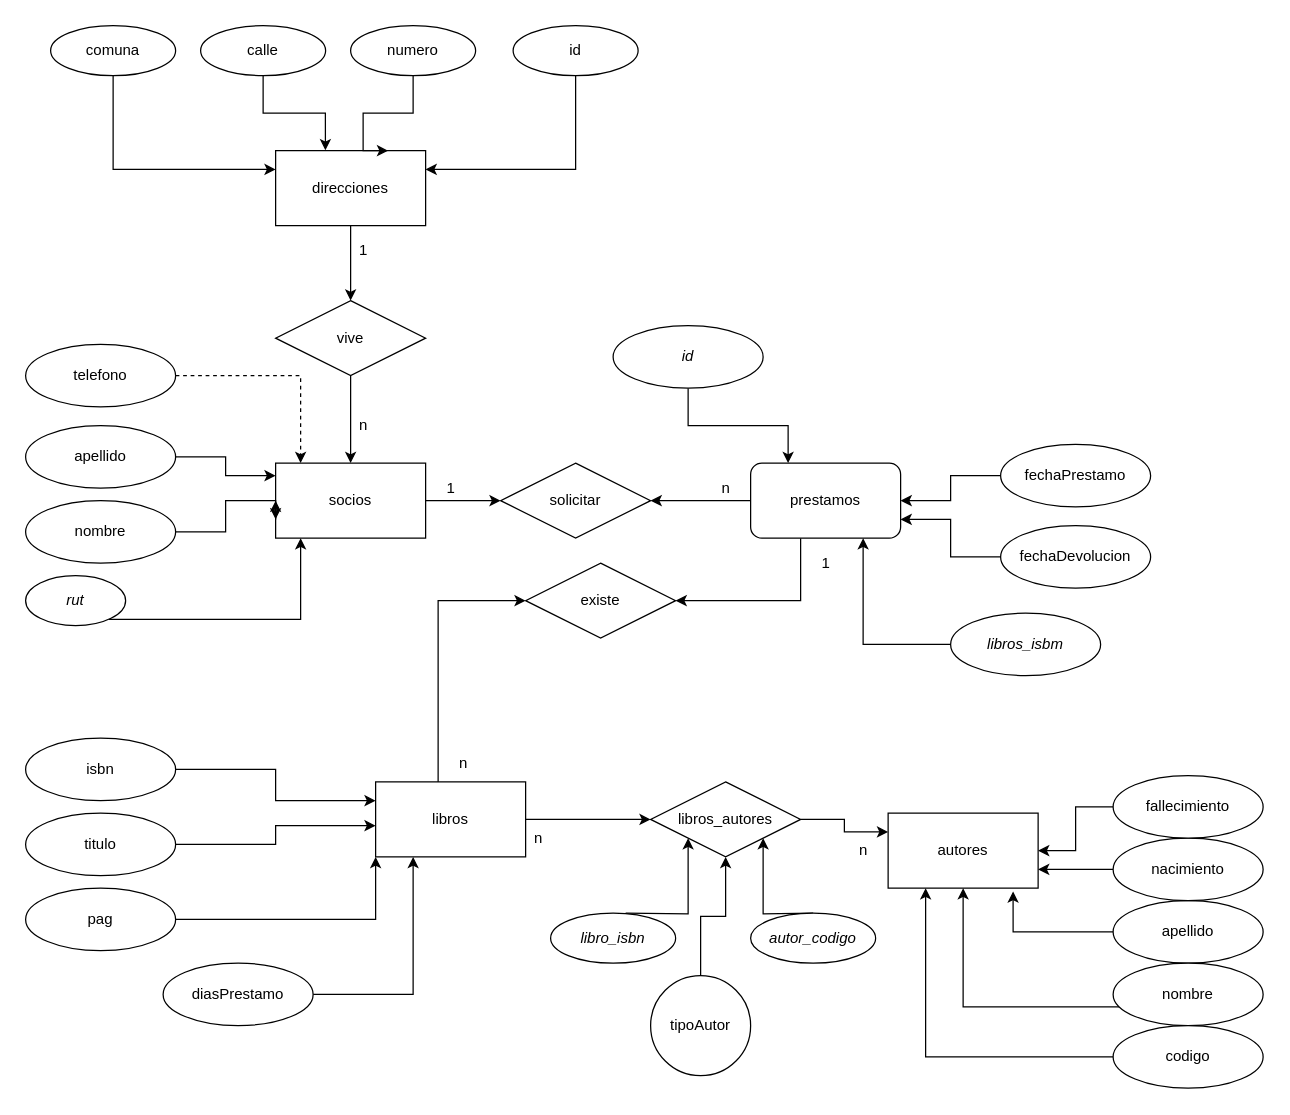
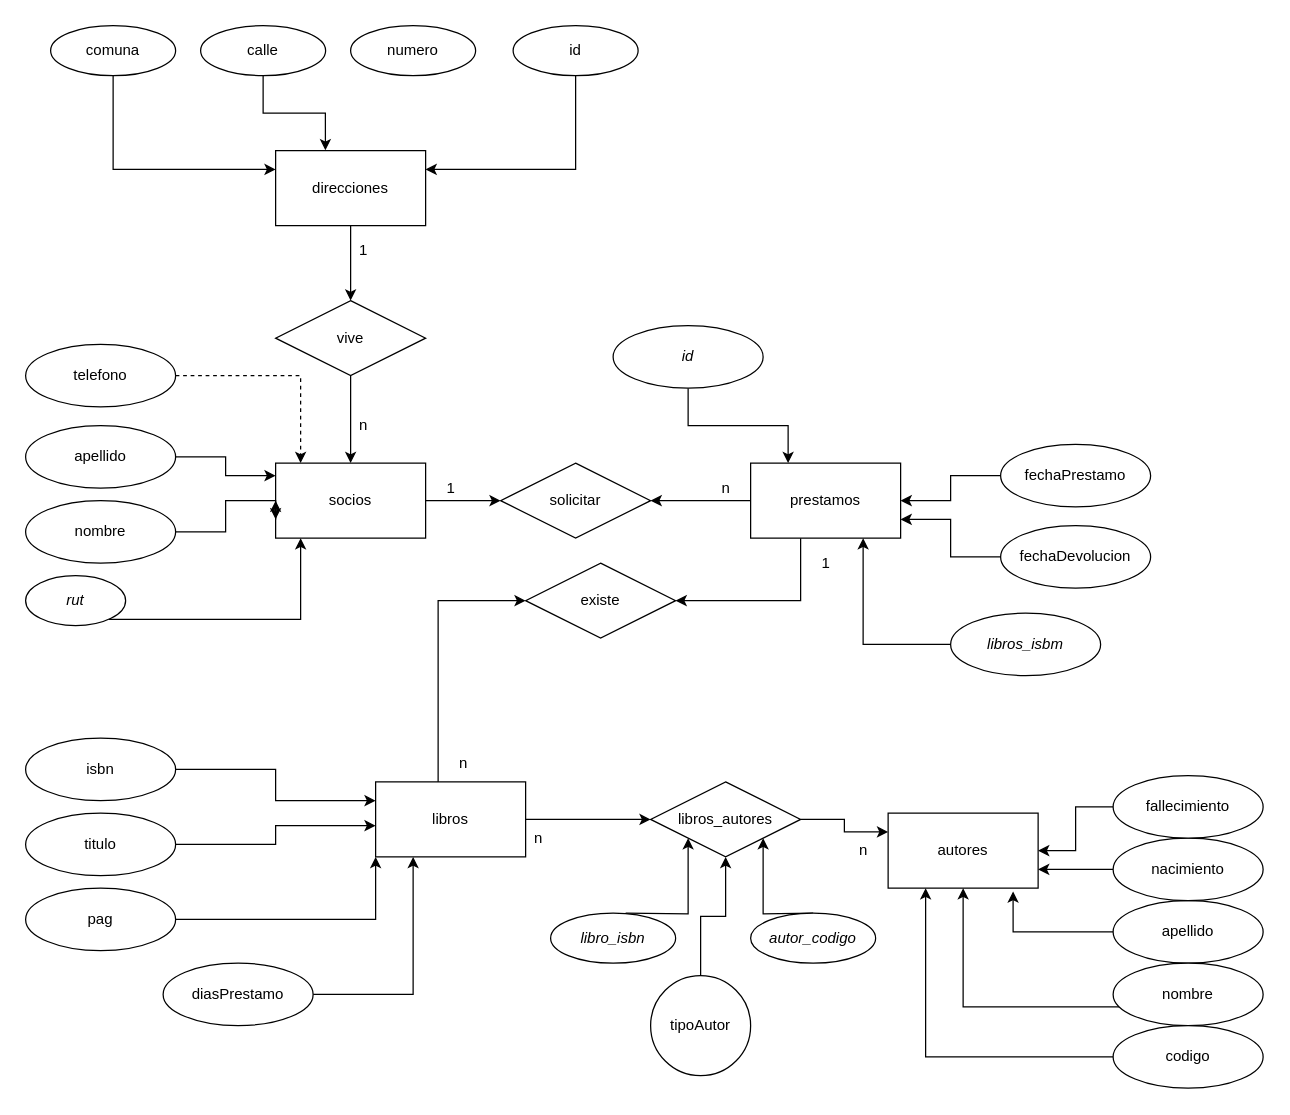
edge "numero" -> "direcciones": removed
node "prestamos": shape rounded rectangle -> rectangle
